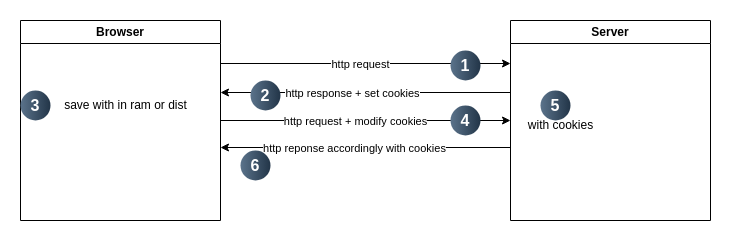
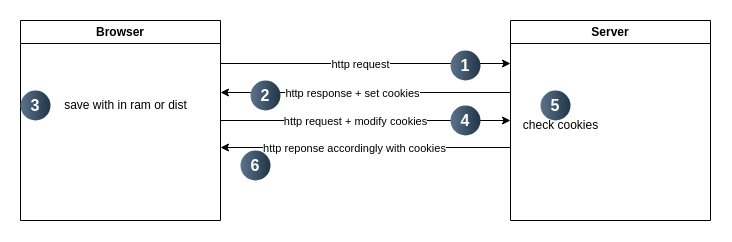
node "with cookies": label "with cookies" -> "check cookies"
